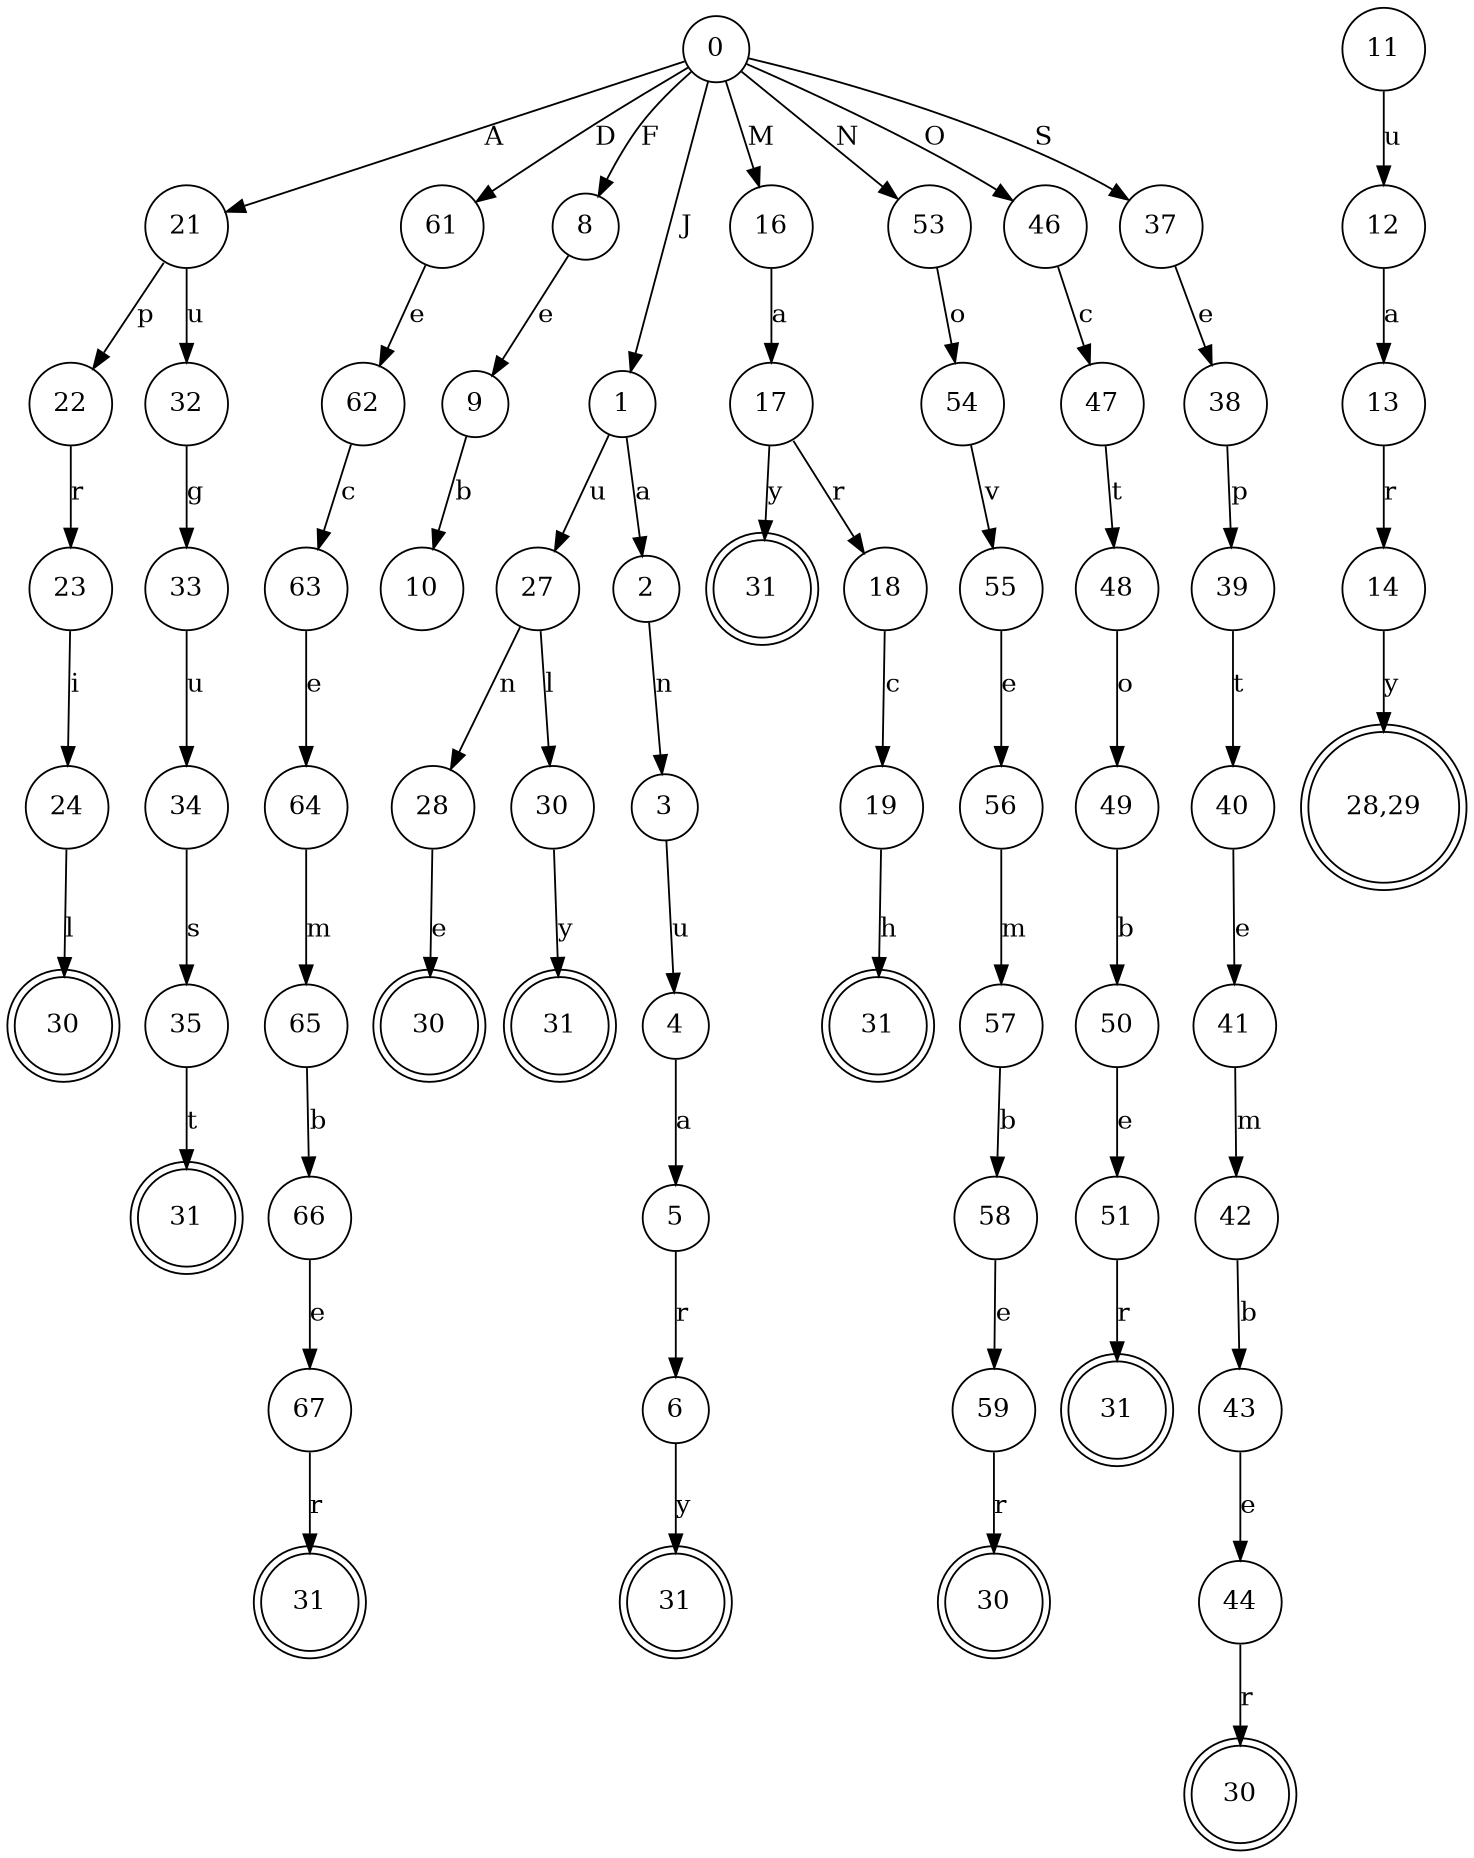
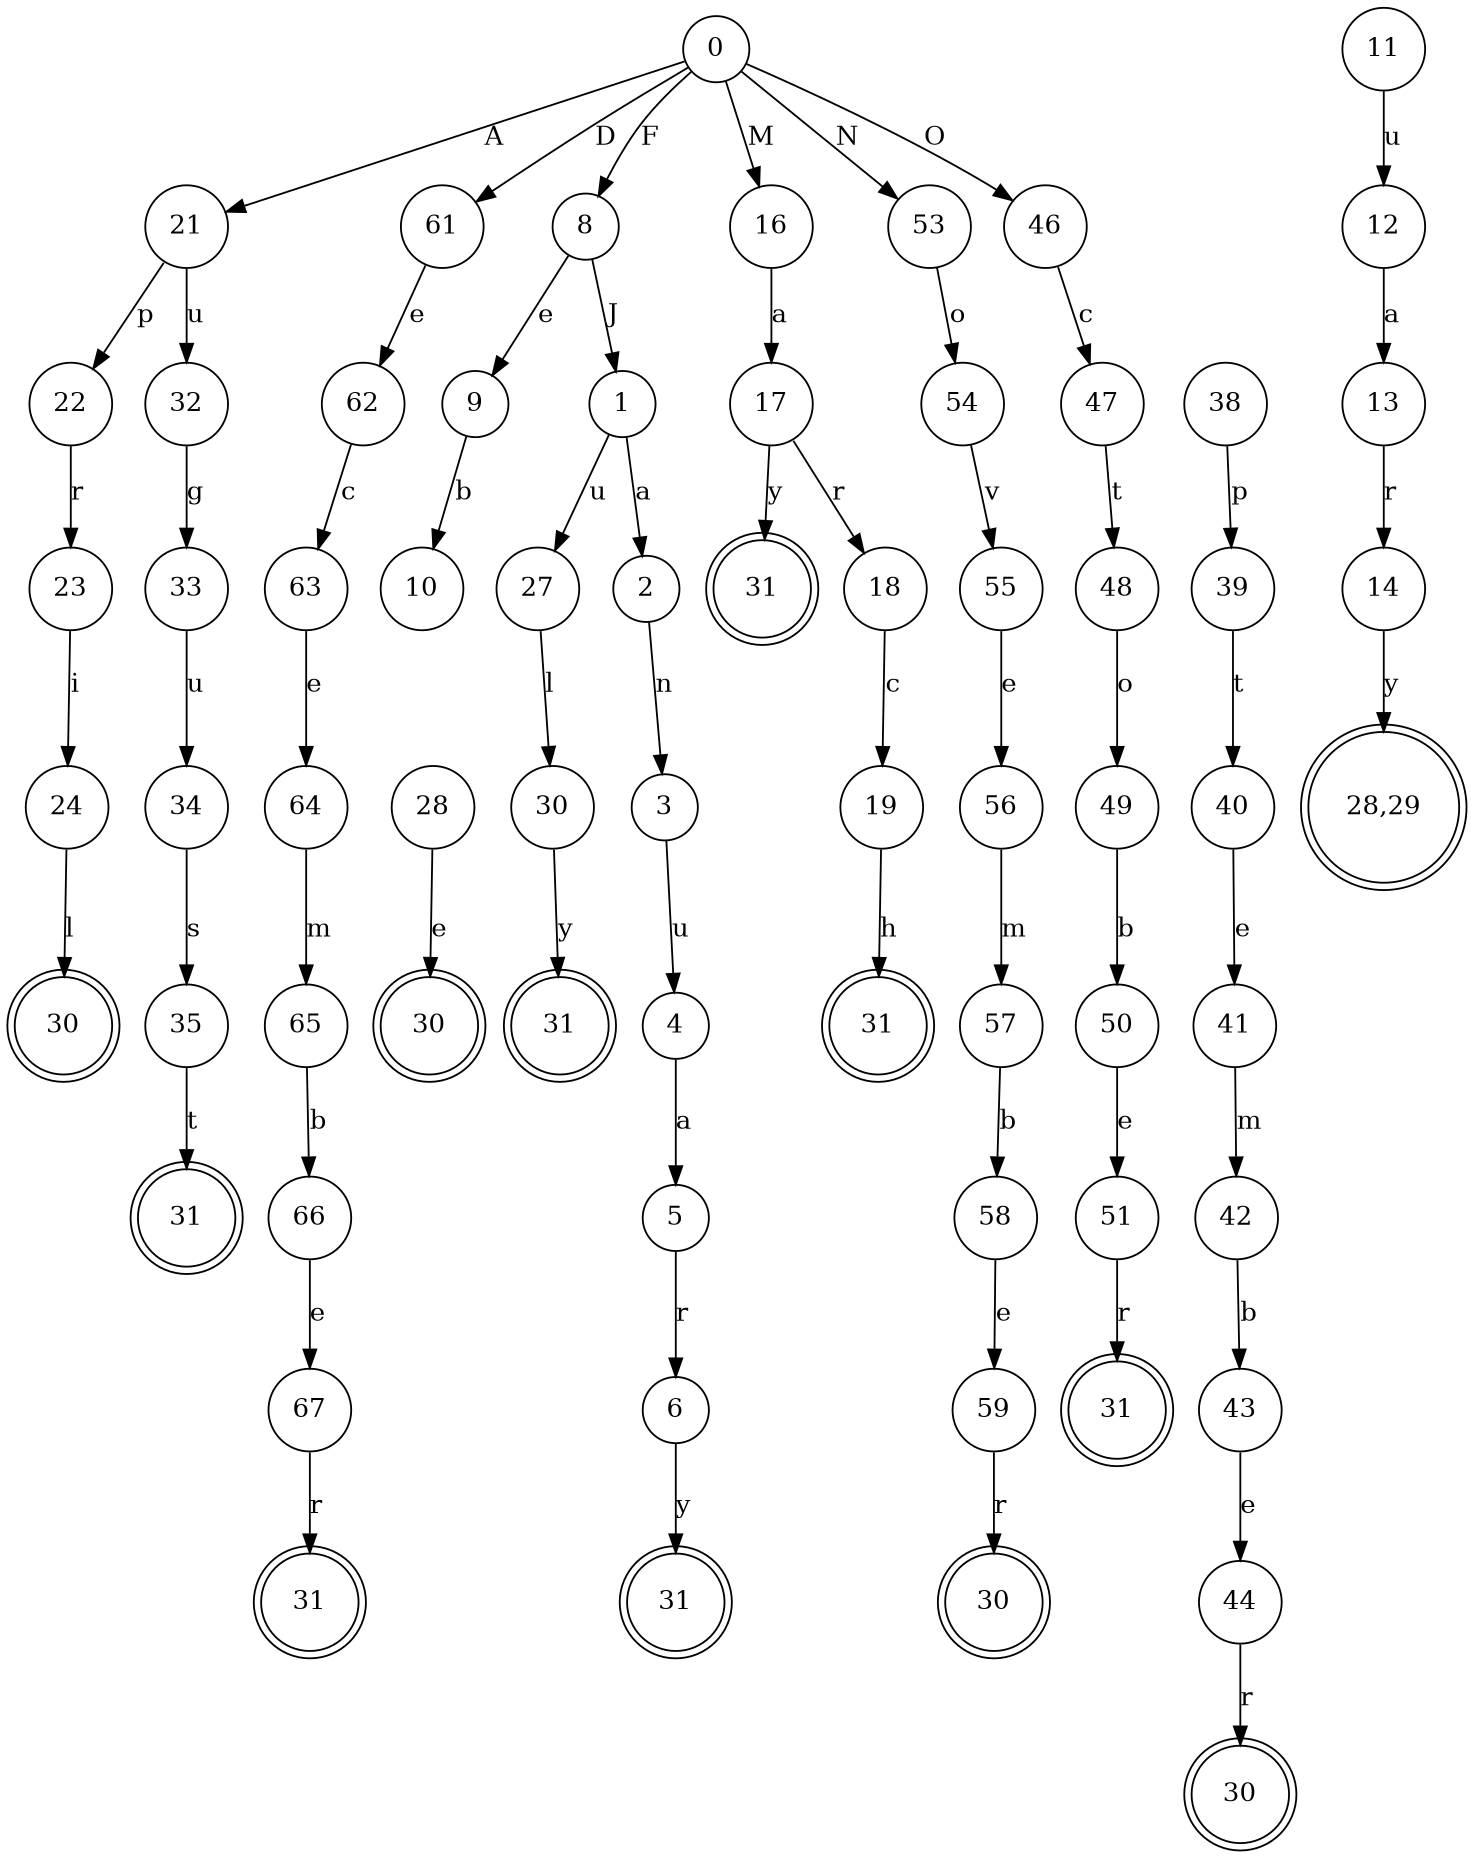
edge "0" -> "1": now "8" -> "1"
node "37": removed
edge "27" -> "28": removed, label "n"
